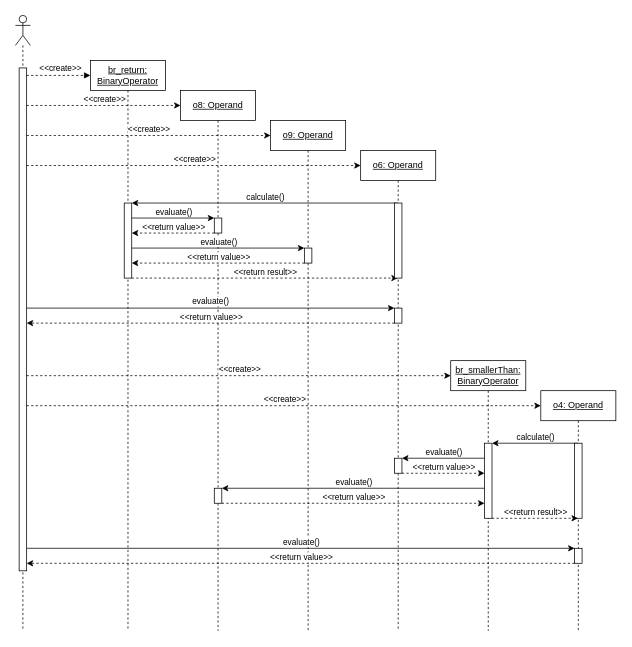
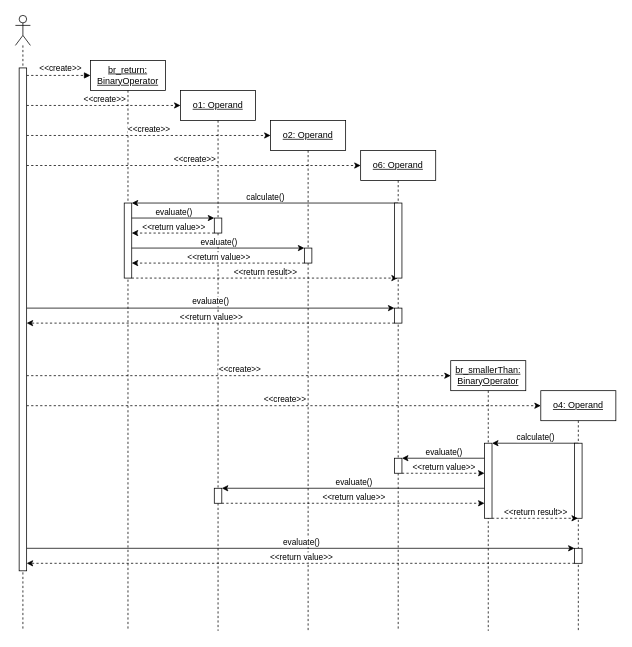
node "o8: Operand": label "o8: Operand" -> "o1: Operand"
node "o9: Operand": label "o9: Operand" -> "o2: Operand"
